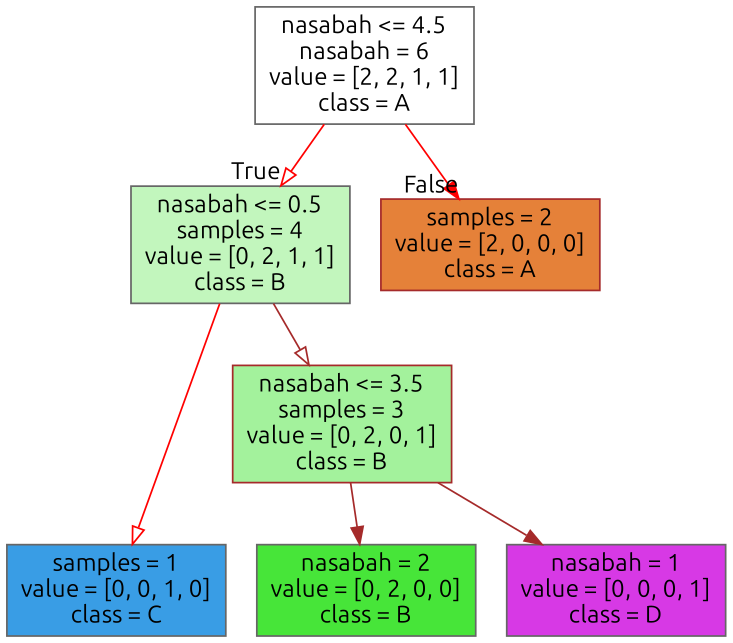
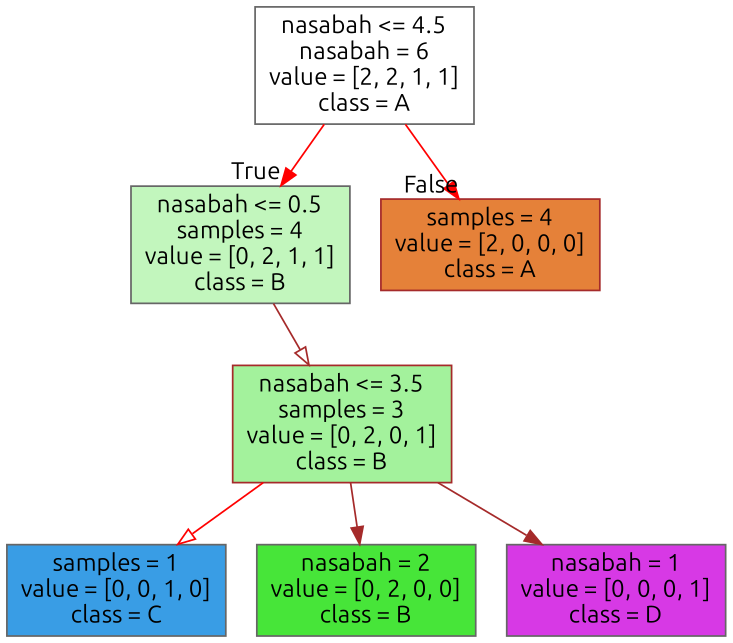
edge "nasabah <= 4.5 nasabah = 6 value = [2, 2, 1, 1] class = A" -> "nasabah <= 0.5 samples = 4 value = [0, 2, 1, 1] class = B": arrowhead onormal -> normal
node "samples = 2 value = [2, 0, 0, 0] class = A": label "samples = 2 value = [2, 0, 0, 0] class = A" -> "samples = 4 value = [2, 0, 0, 0] class = A"
edge "nasabah <= 0.5 samples = 4 value = [0, 2, 1, 1] class = B" -> "samples = 1 value = [0, 0, 1, 0] class = C": now "nasabah <= 3.5 samples = 3 value = [0, 2, 0, 1] class = B" -> "samples = 1 value = [0, 0, 1, 0] class = C"
